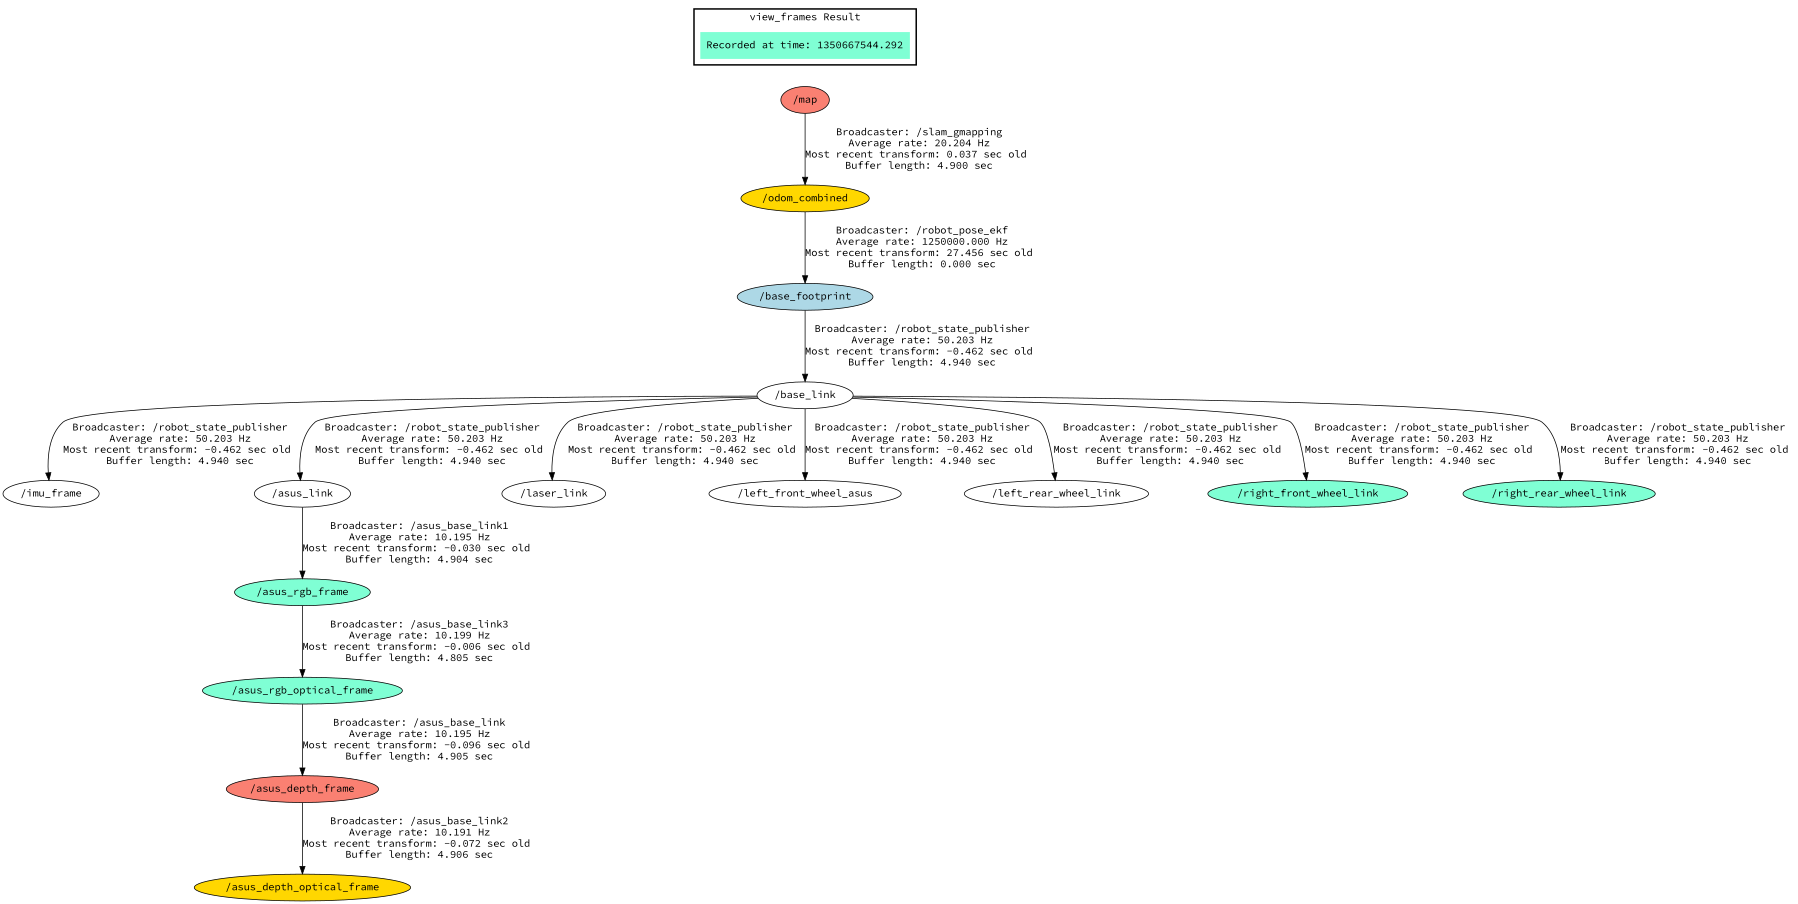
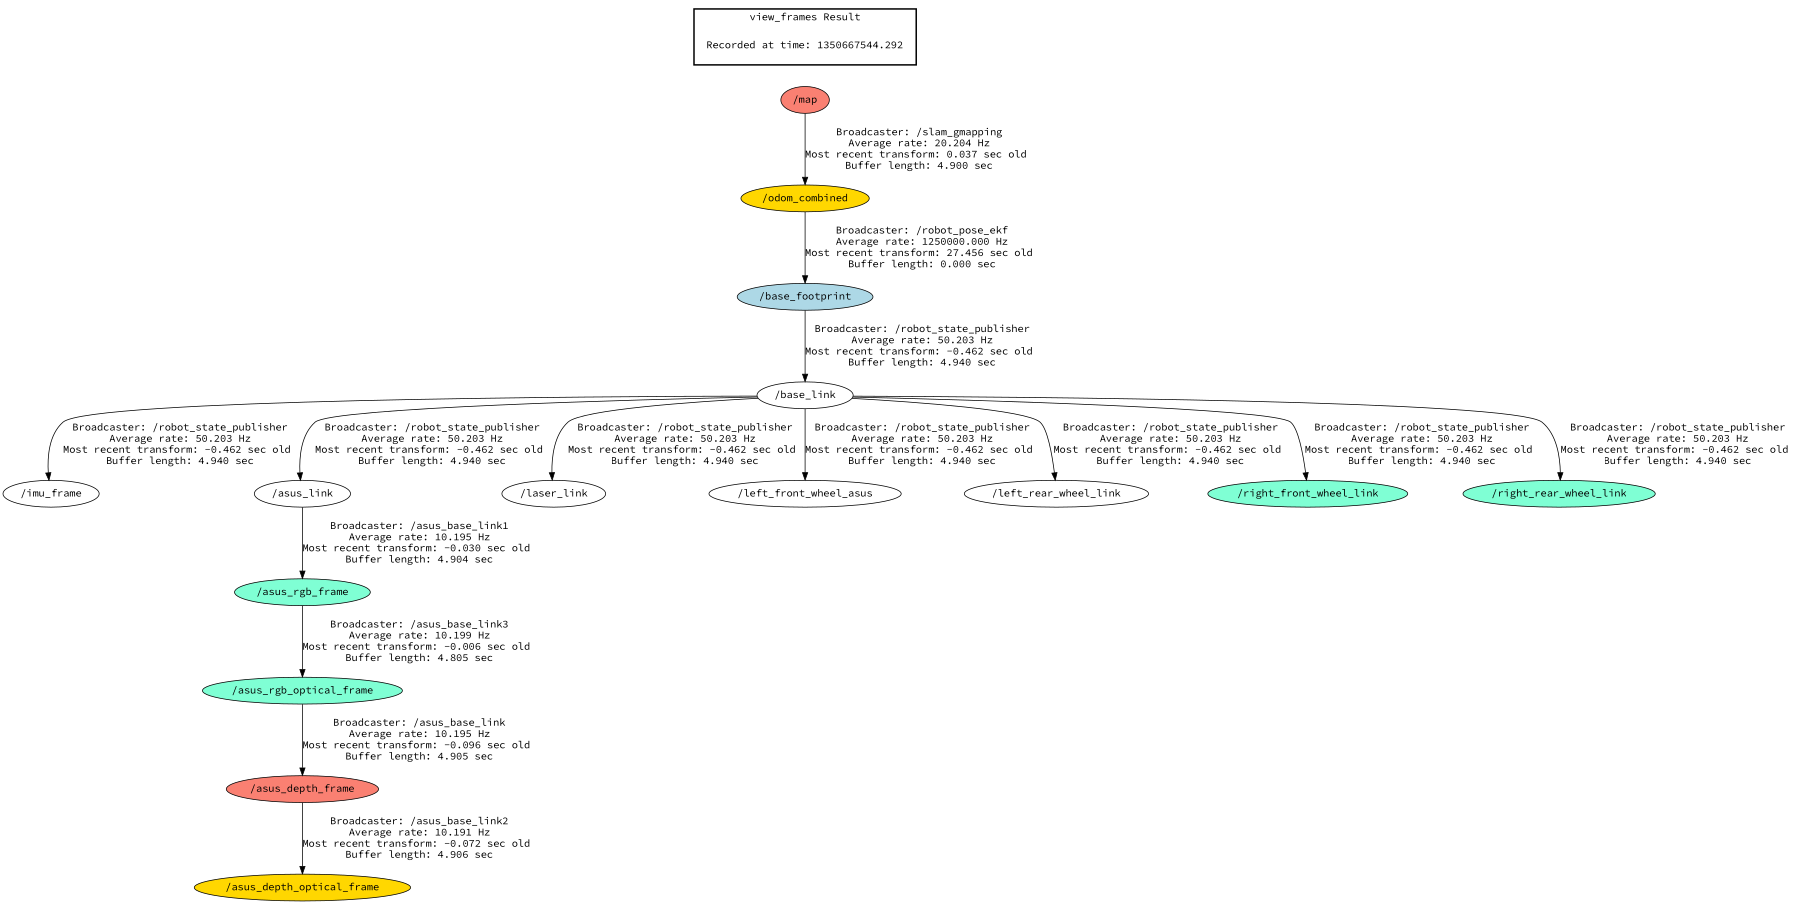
node "Recorded at time: 1350667544.292": fillcolor aquamarine -> white
